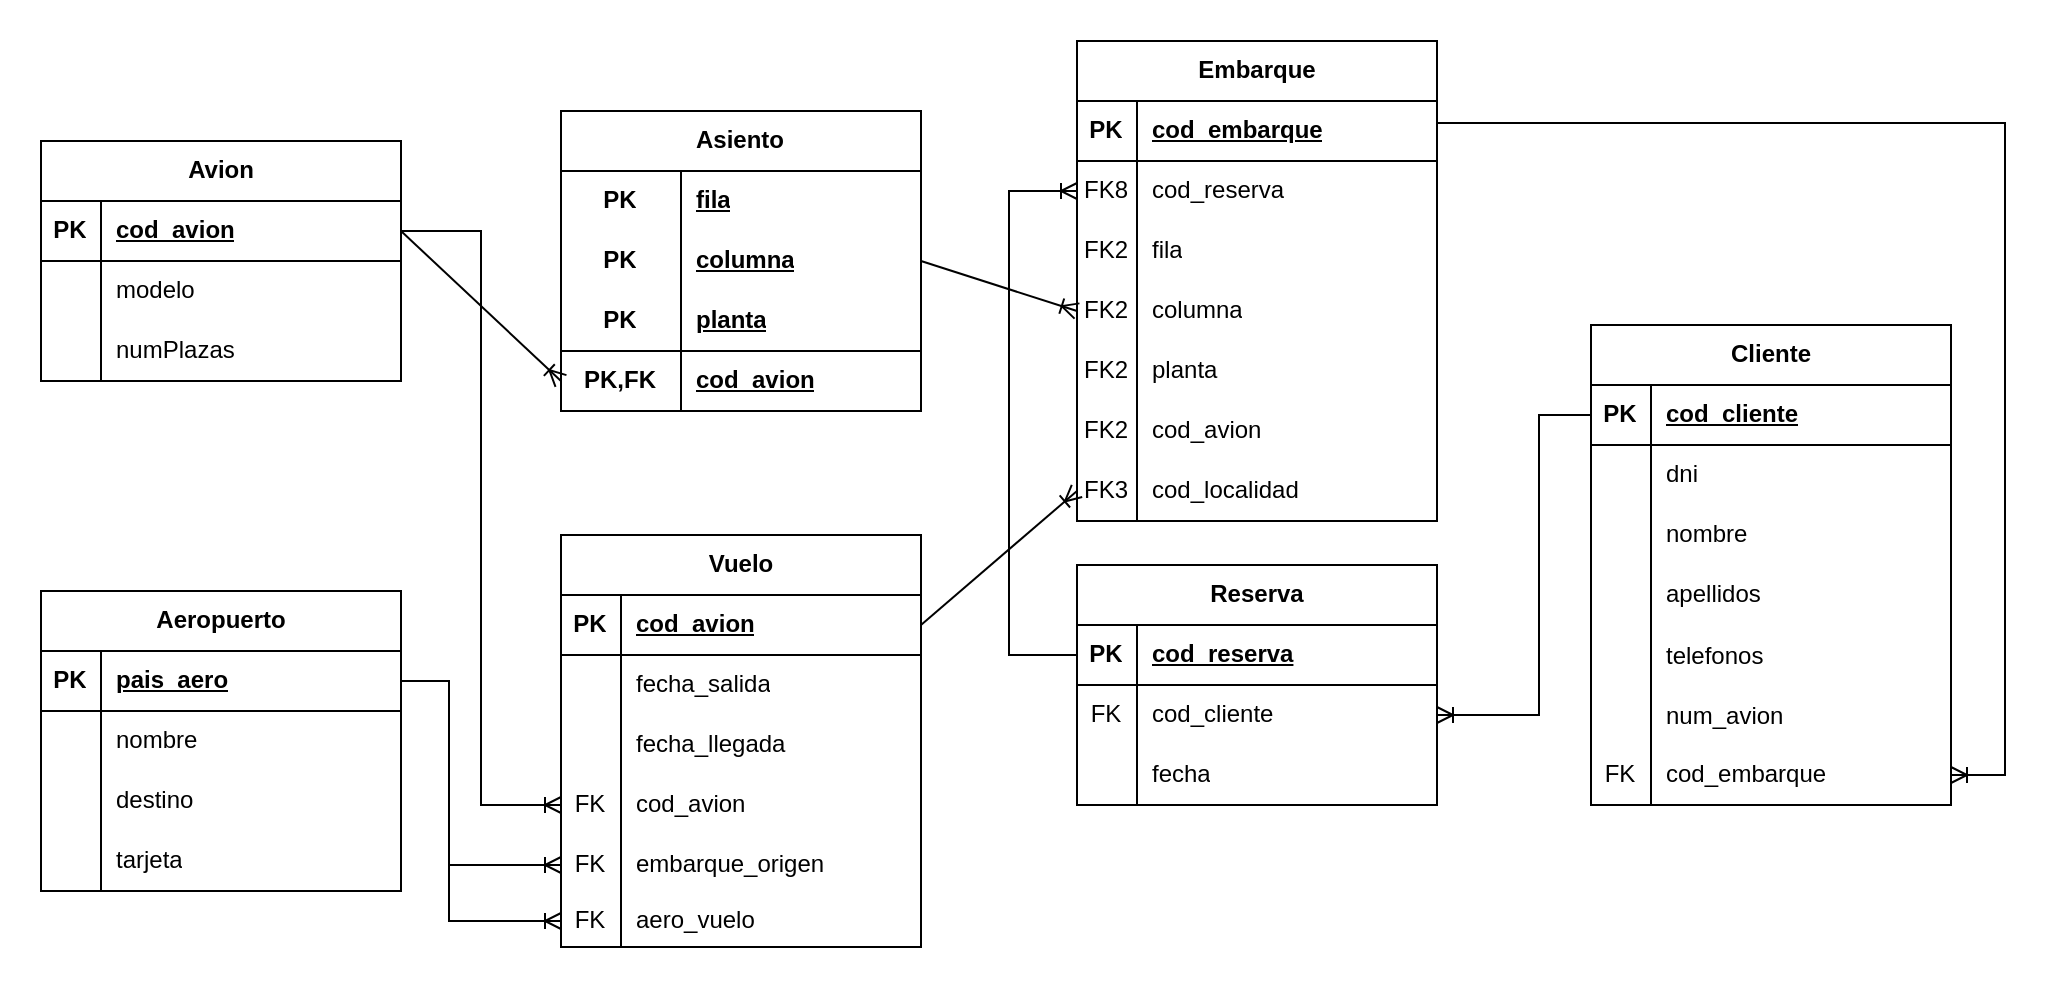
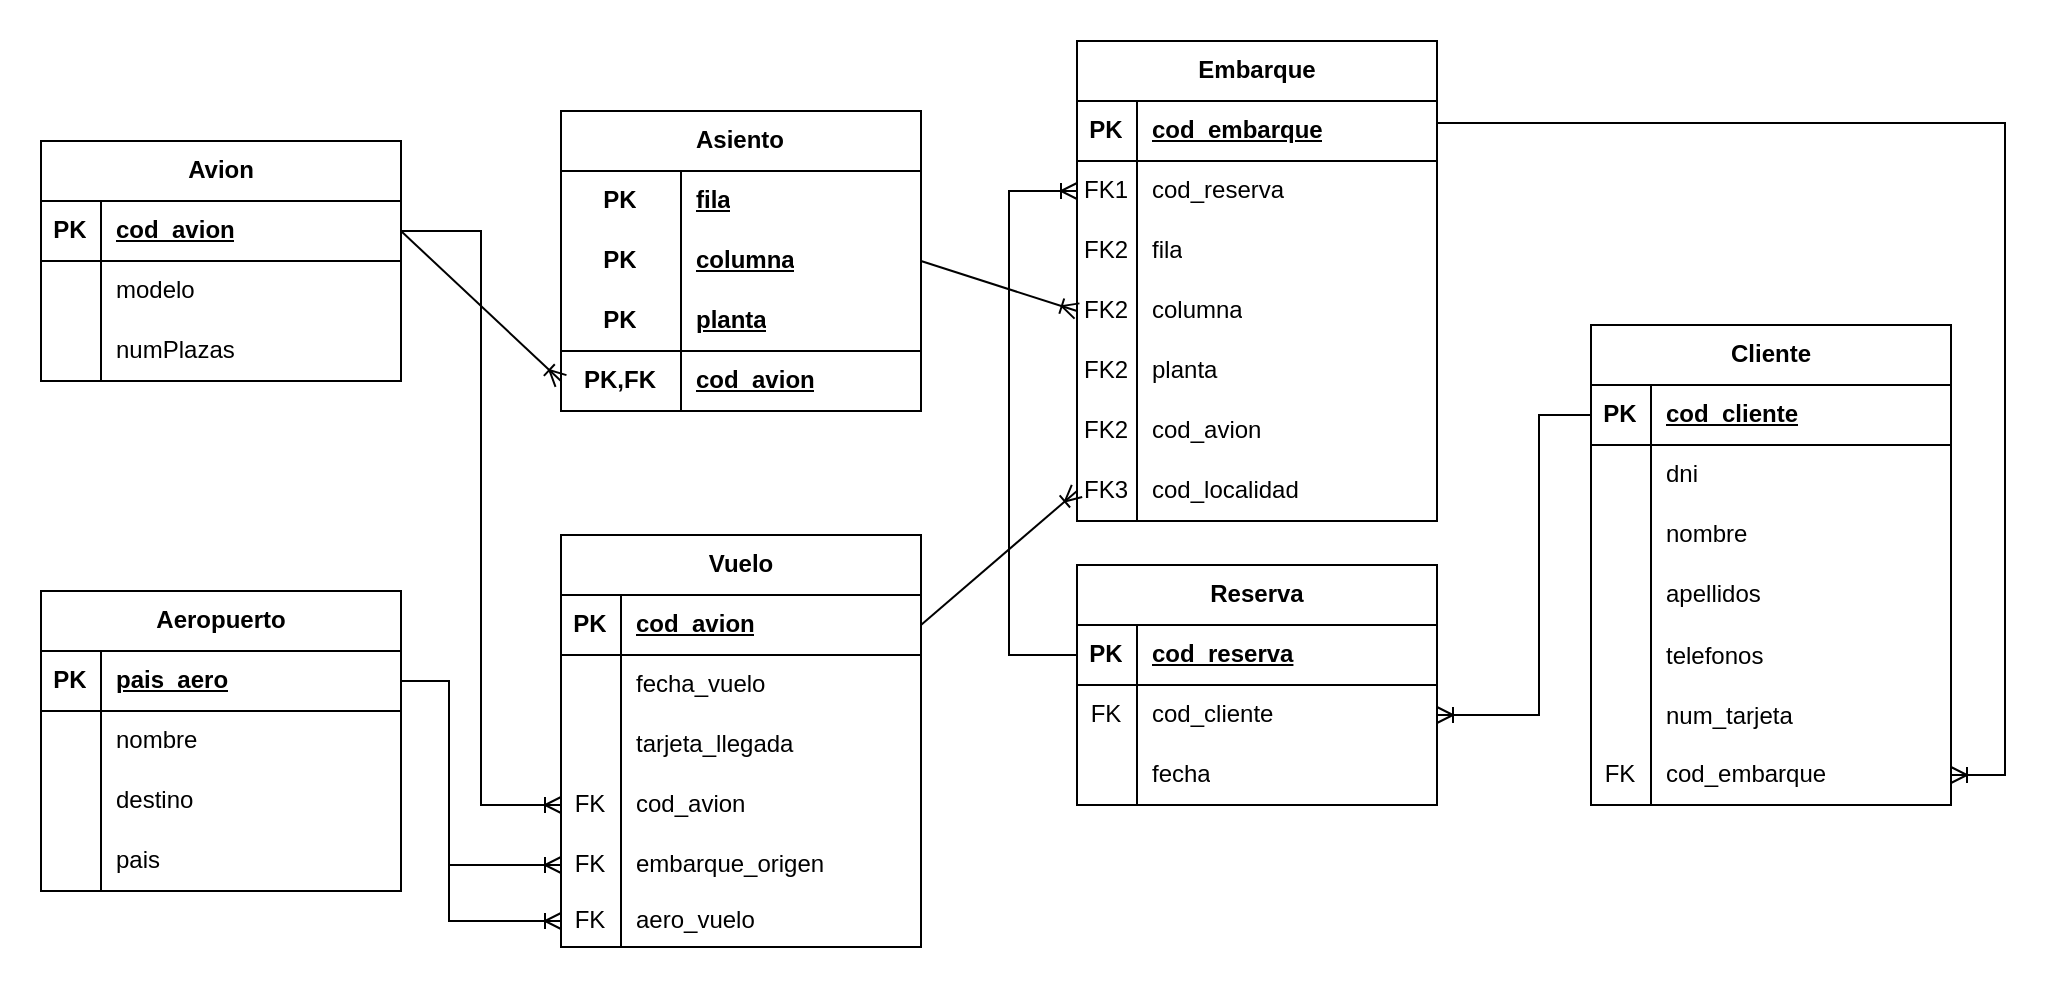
node "FK8": label "FK8" -> "FK1"
node "fecha_salida": label "fecha_salida" -> "fecha_vuelo"
node "num_avion": label "num_avion" -> "num_tarjeta"
node "fecha_llegada": label "fecha_llegada" -> "tarjeta_llegada"
node "tarjeta": label "tarjeta" -> "pais"
